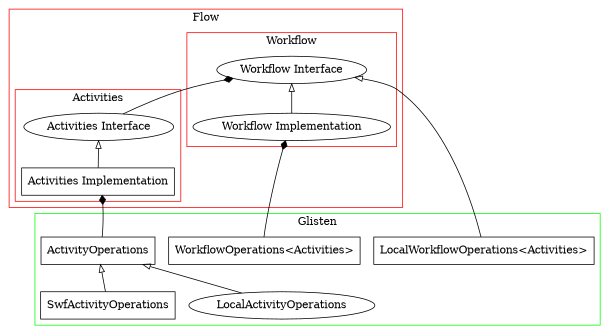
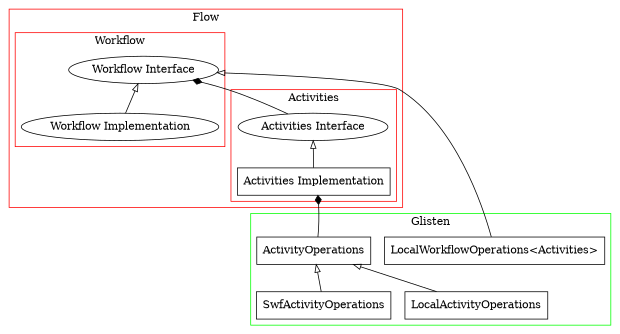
node "WorkflowOperations<Activities>": removed
node "LocalActivityOperations": shape ellipse -> box
